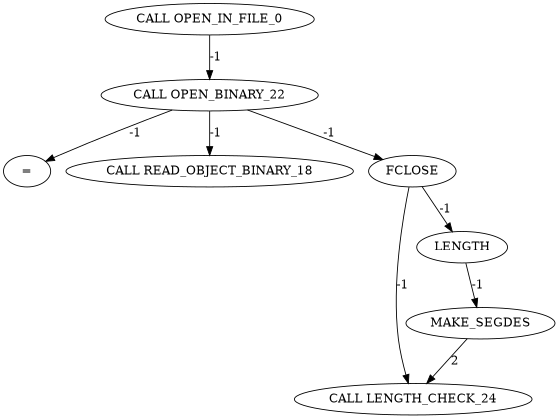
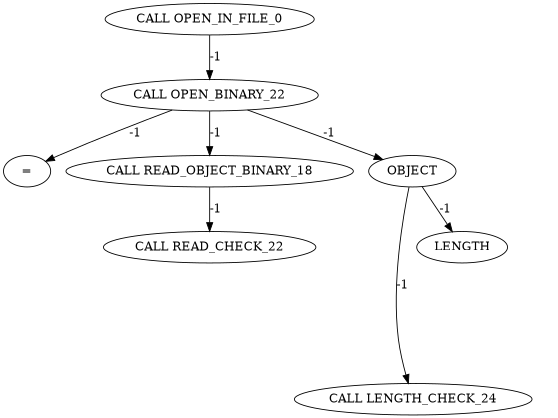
node "FCLOSE": label "FCLOSE" -> "OBJECT"
node "CALL READ_CHECK_22": added
node "MAKE_SEGDES": removed
